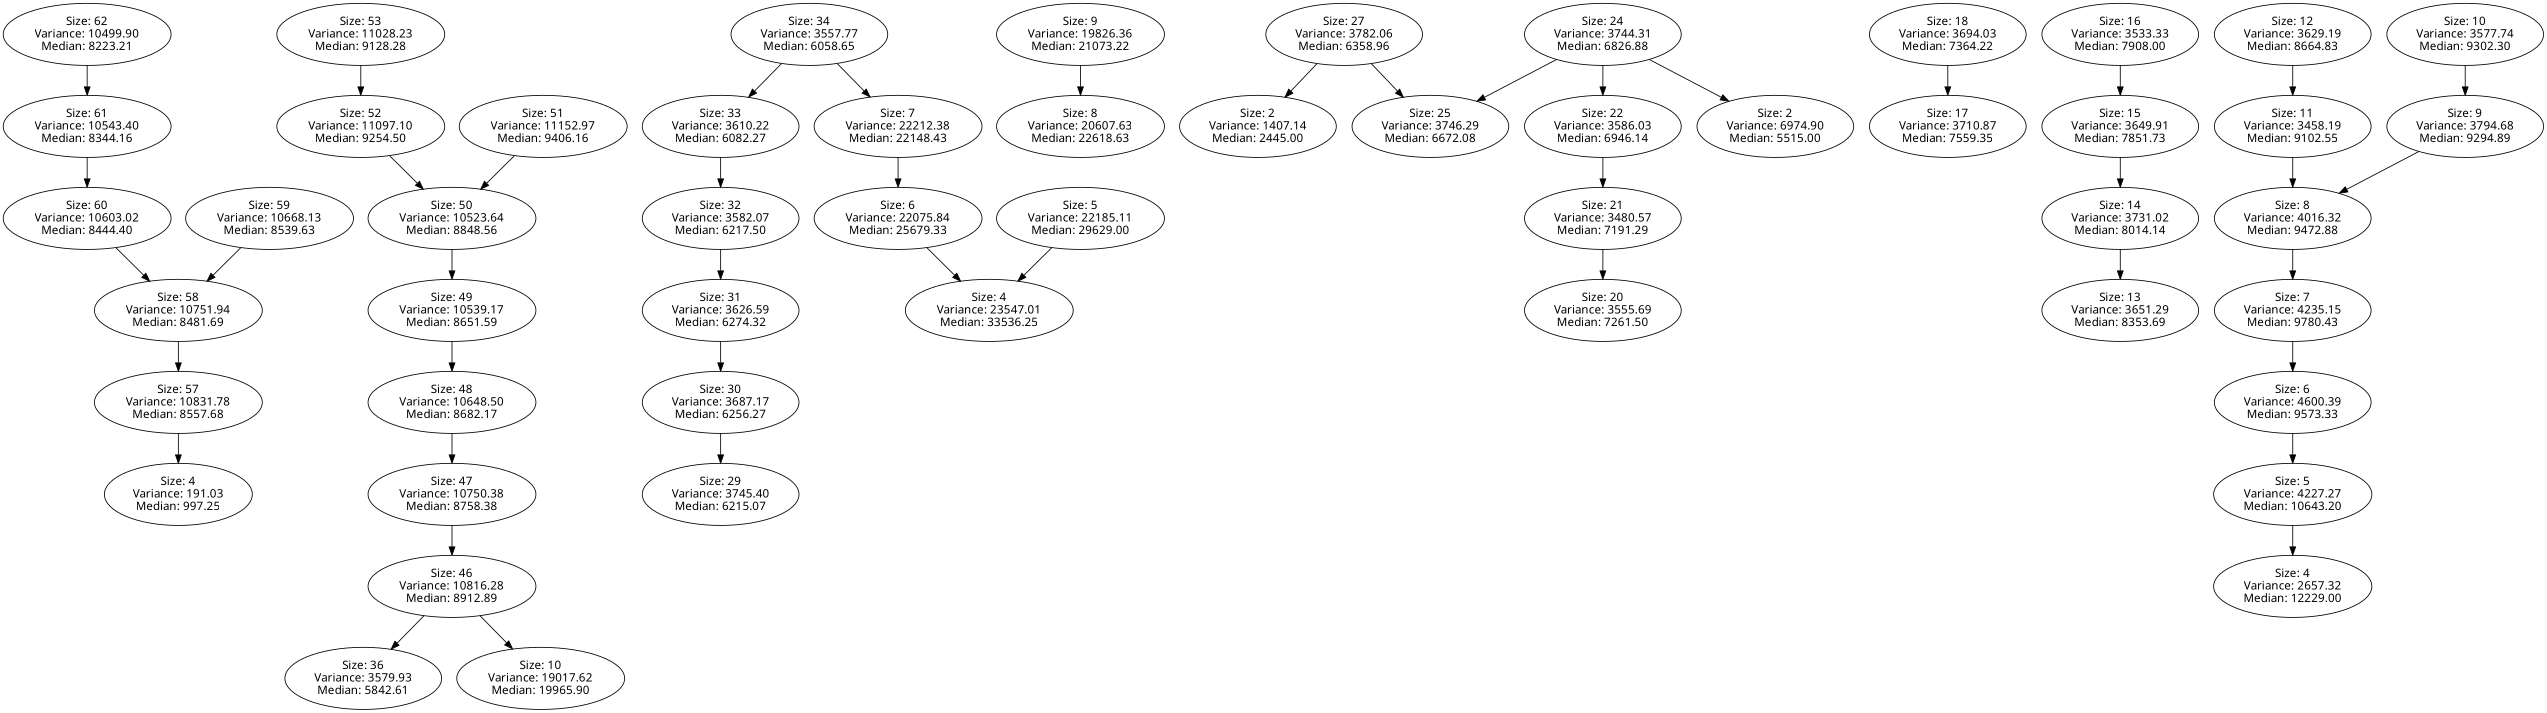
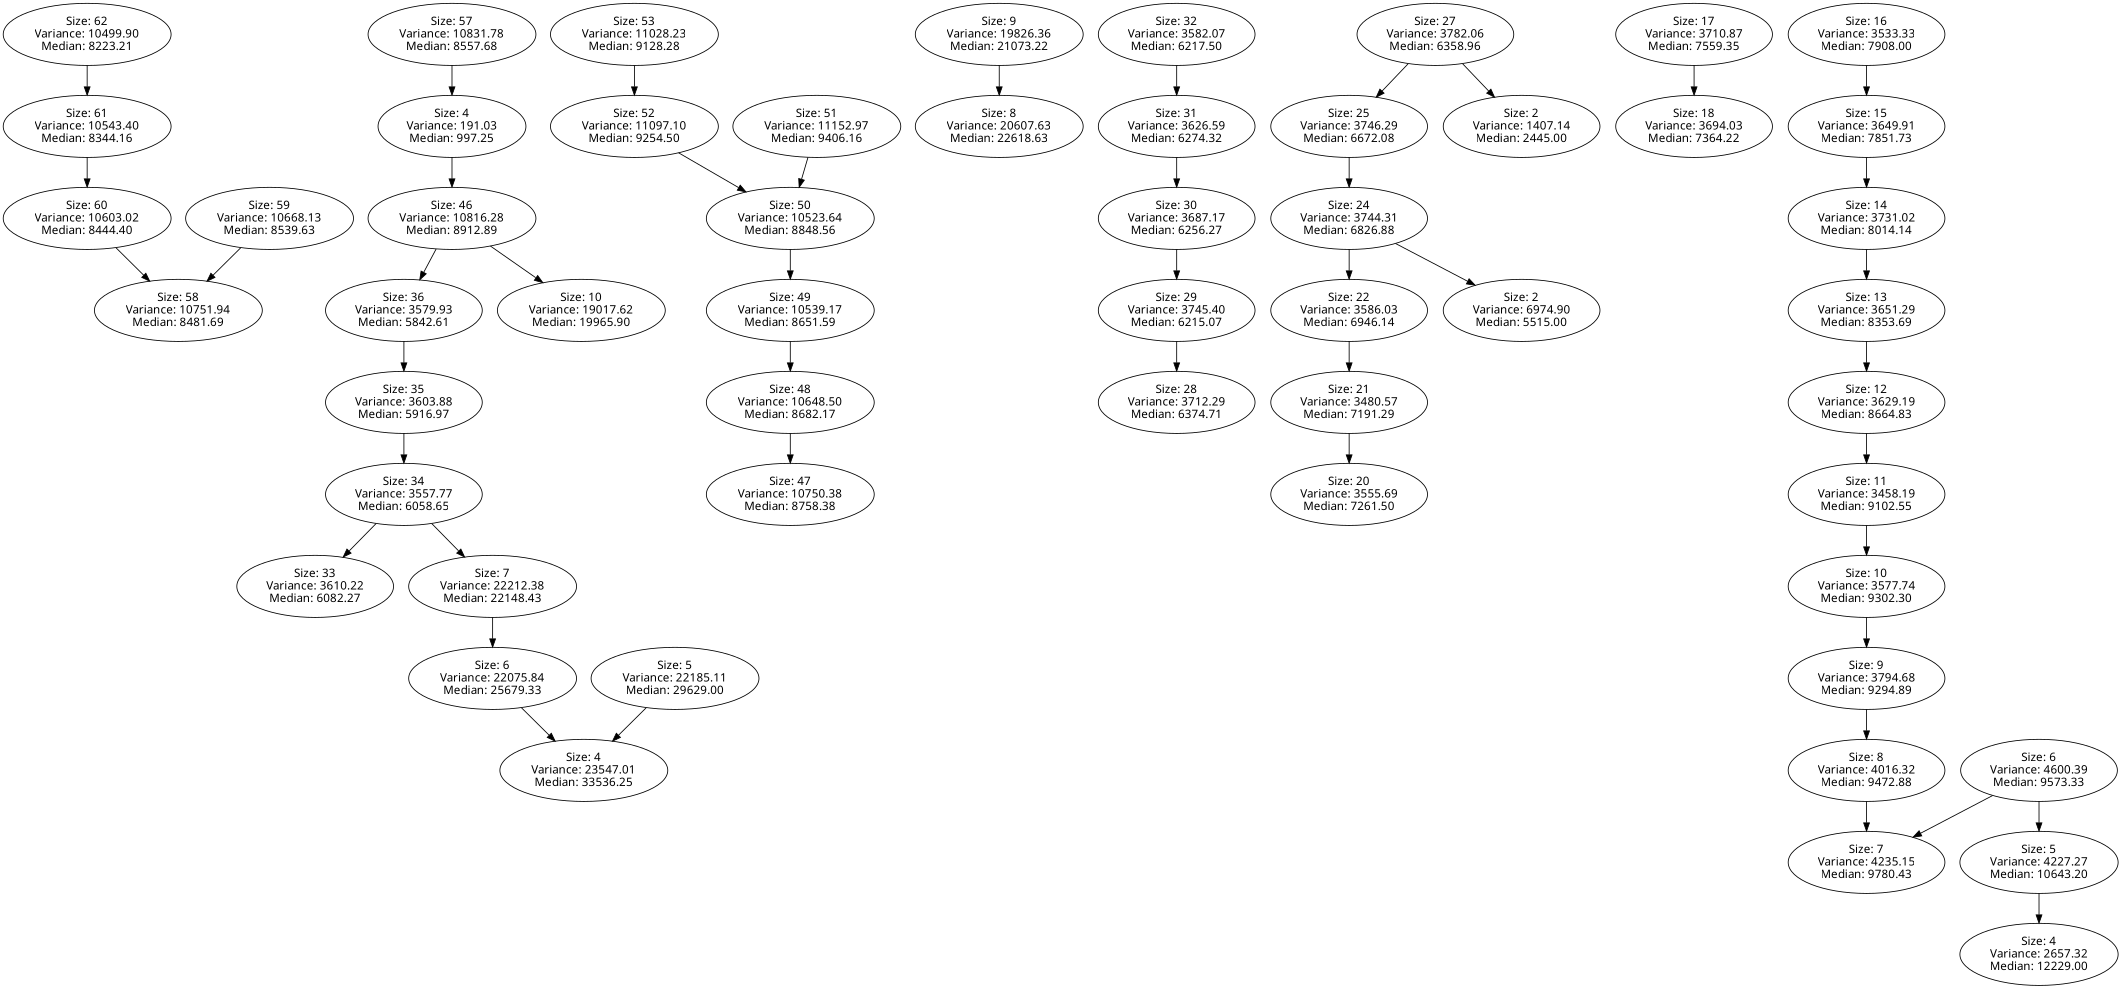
edge "Size: 18 Variance: 3694.03 Median: 7364.22" -> "Size: 17 Variance: 3710.87 Median: 7559.35": reversed
edge "Size: 24 Variance: 3744.31 Median: 6826.88" -> "Size: 25 Variance: 3746.29 Median: 6672.08": reversed
edge "Size: 33 Variance: 3610.22 Median: 6082.27" -> "Size: 32 Variance: 3582.07 Median: 6217.50": removed
edge "Size: 11 Variance: 3458.19 Median: 9102.55" -> "Size: 8 Variance: 4016.32 Median: 9472.88": now "Size: 11 Variance: 3458.19 Median: 9102.55" -> "Size: 10 Variance: 3577.74 Median: 9302.30"
edge "Size: 58 Variance: 10751.94 Median: 8481.69" -> "Size: 57 Variance: 10831.78 Median: 8557.68": removed
edge "Size: 13 Variance: 3651.29 Median: 8353.69" -> "Size: 12 Variance: 3629.19 Median: 8664.83": added
edge "Size: 7 Variance: 4235.15 Median: 9780.43" -> "Size: 6 Variance: 4600.39 Median: 9573.33": reversed
node "Size: 35 Variance: 3603.88 Median: 5916.97": added
node "Size: 28 Variance: 3712.29 Median: 6374.71": added
edge "Size: 47 Variance: 10750.38 Median: 8758.38" -> "Size: 46 Variance: 10816.28 Median: 8912.89": now "Size: 4 Variance: 191.03 Median: 997.25" -> "Size: 46 Variance: 10816.28 Median: 8912.89"
